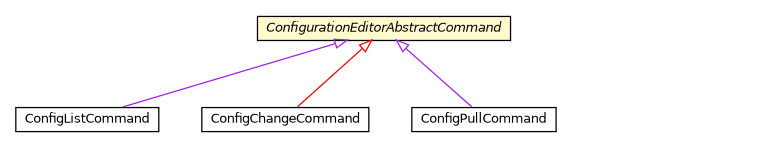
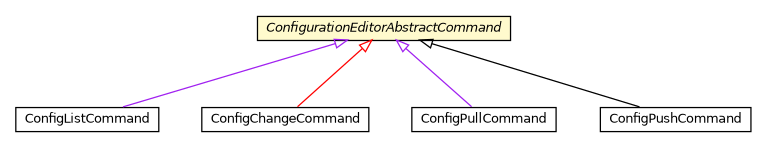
node "ConfigPushCommand": added
